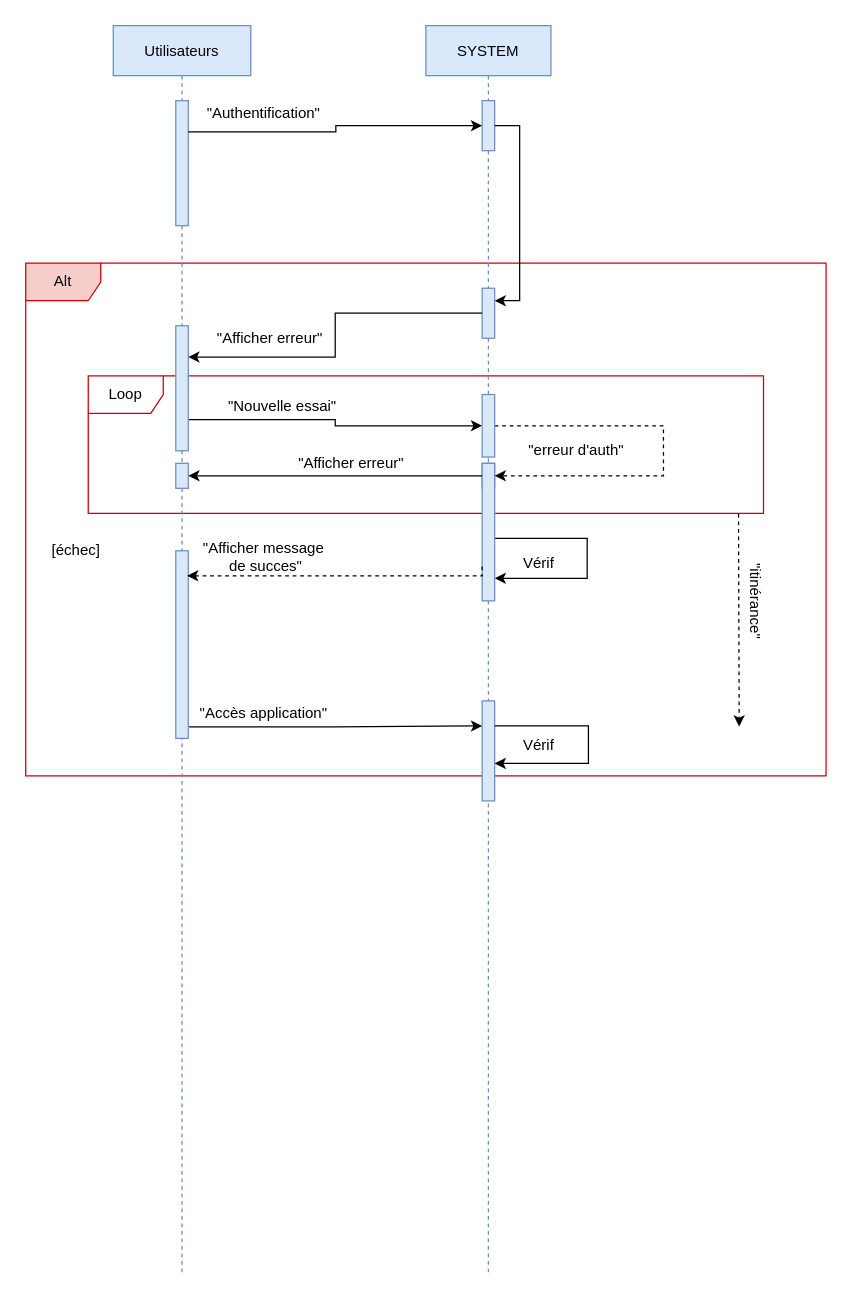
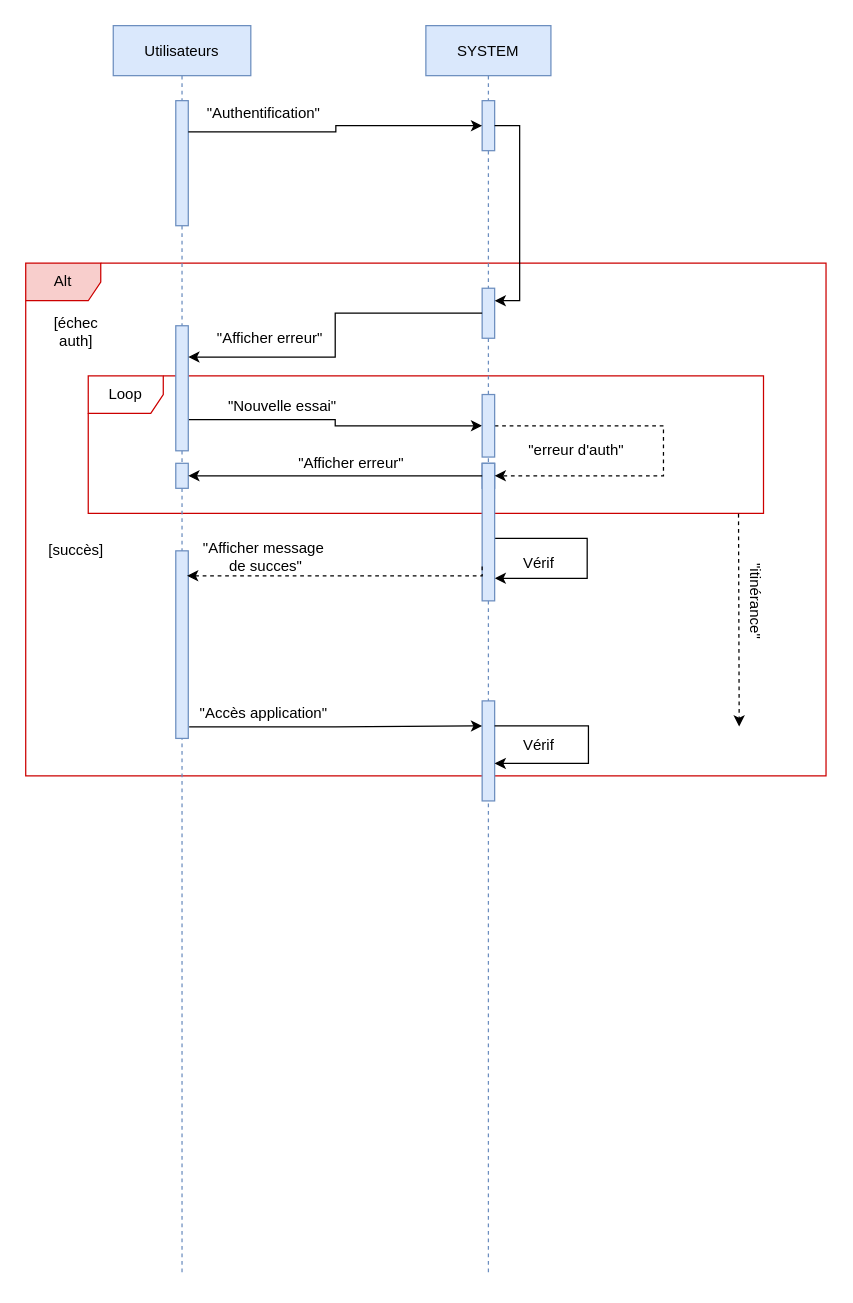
node "[échec auth]": added
node "[échec]": label "[échec]" -> "[succès]"
